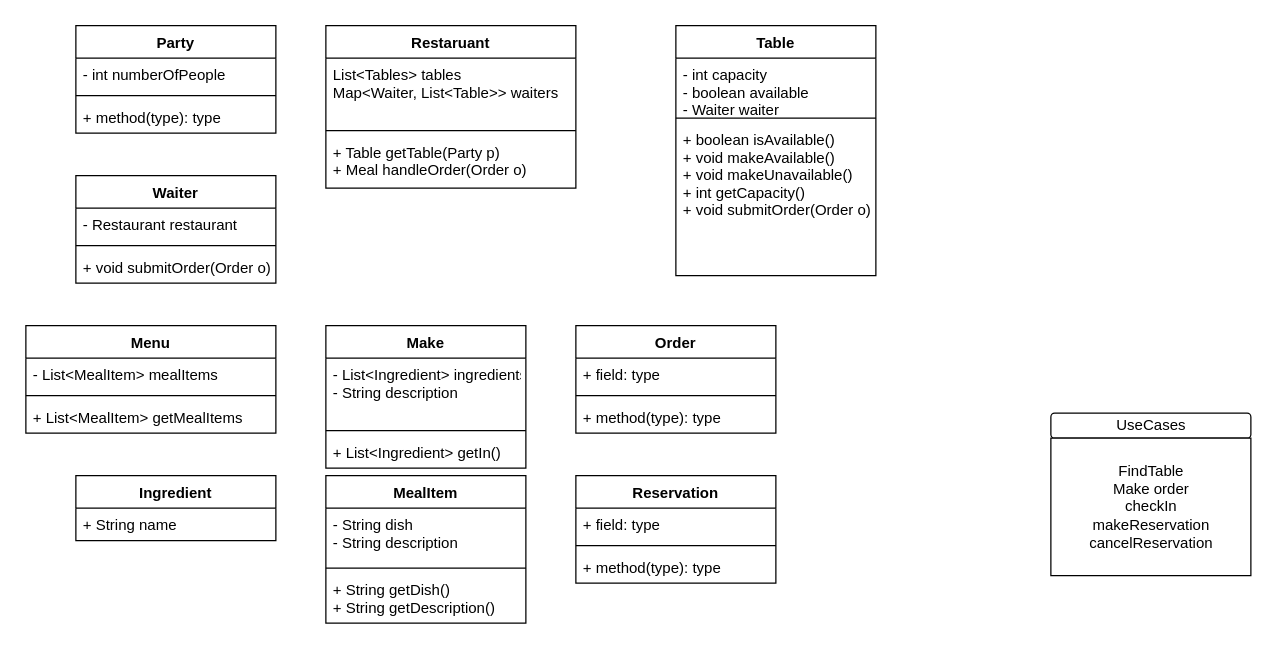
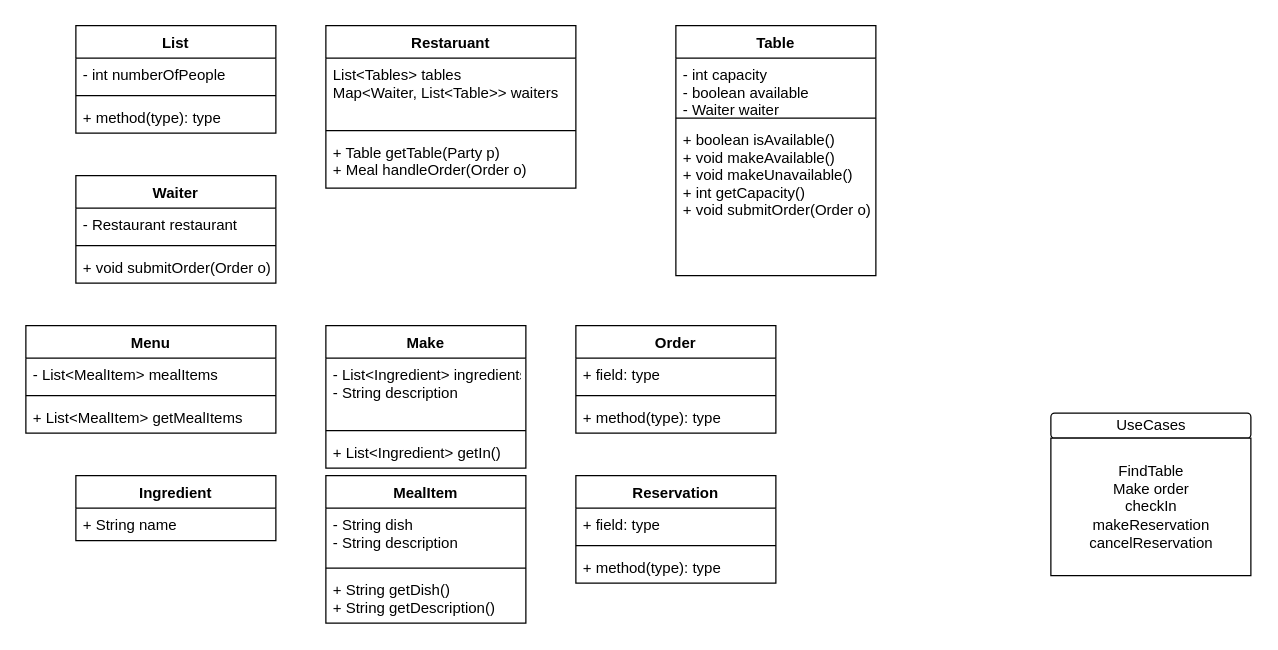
node "Party": label "Party" -> "List"
